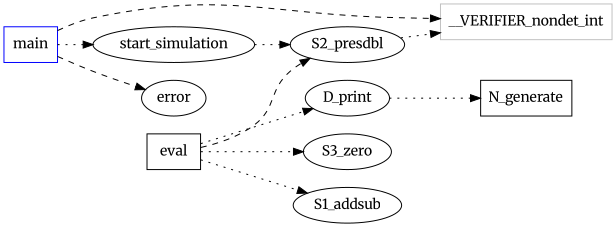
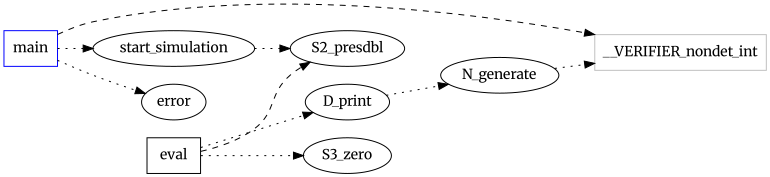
edge "S2_presdbl" -> "__VERIFIER_nondet_int": now "N_generate" -> "__VERIFIER_nondet_int"
edge "main" -> "error": style dashed -> dotted
node "N_generate": shape box -> ellipse
node "S1_addsub": removed
